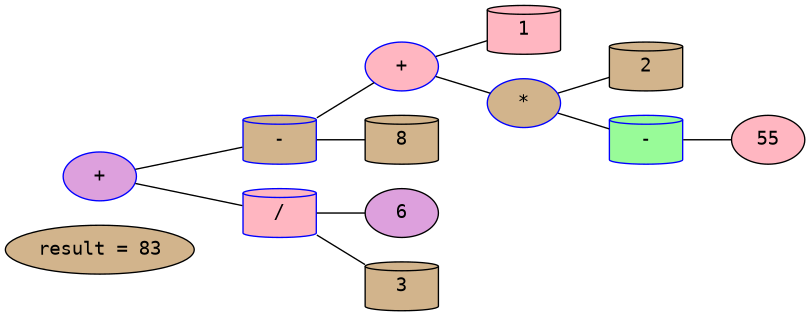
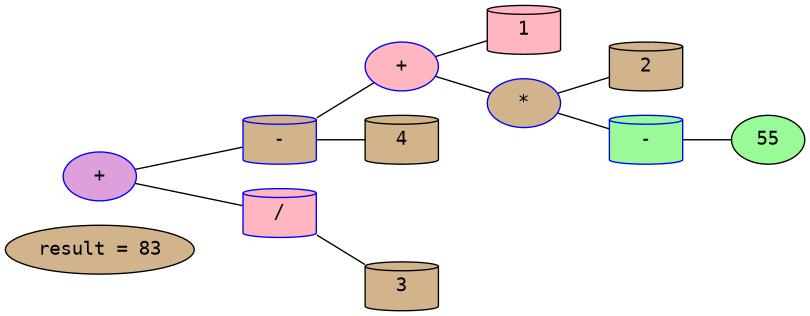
node "8": label "8" -> "4"
node "55": fillcolor lightpink -> palegreen
node "6": removed
